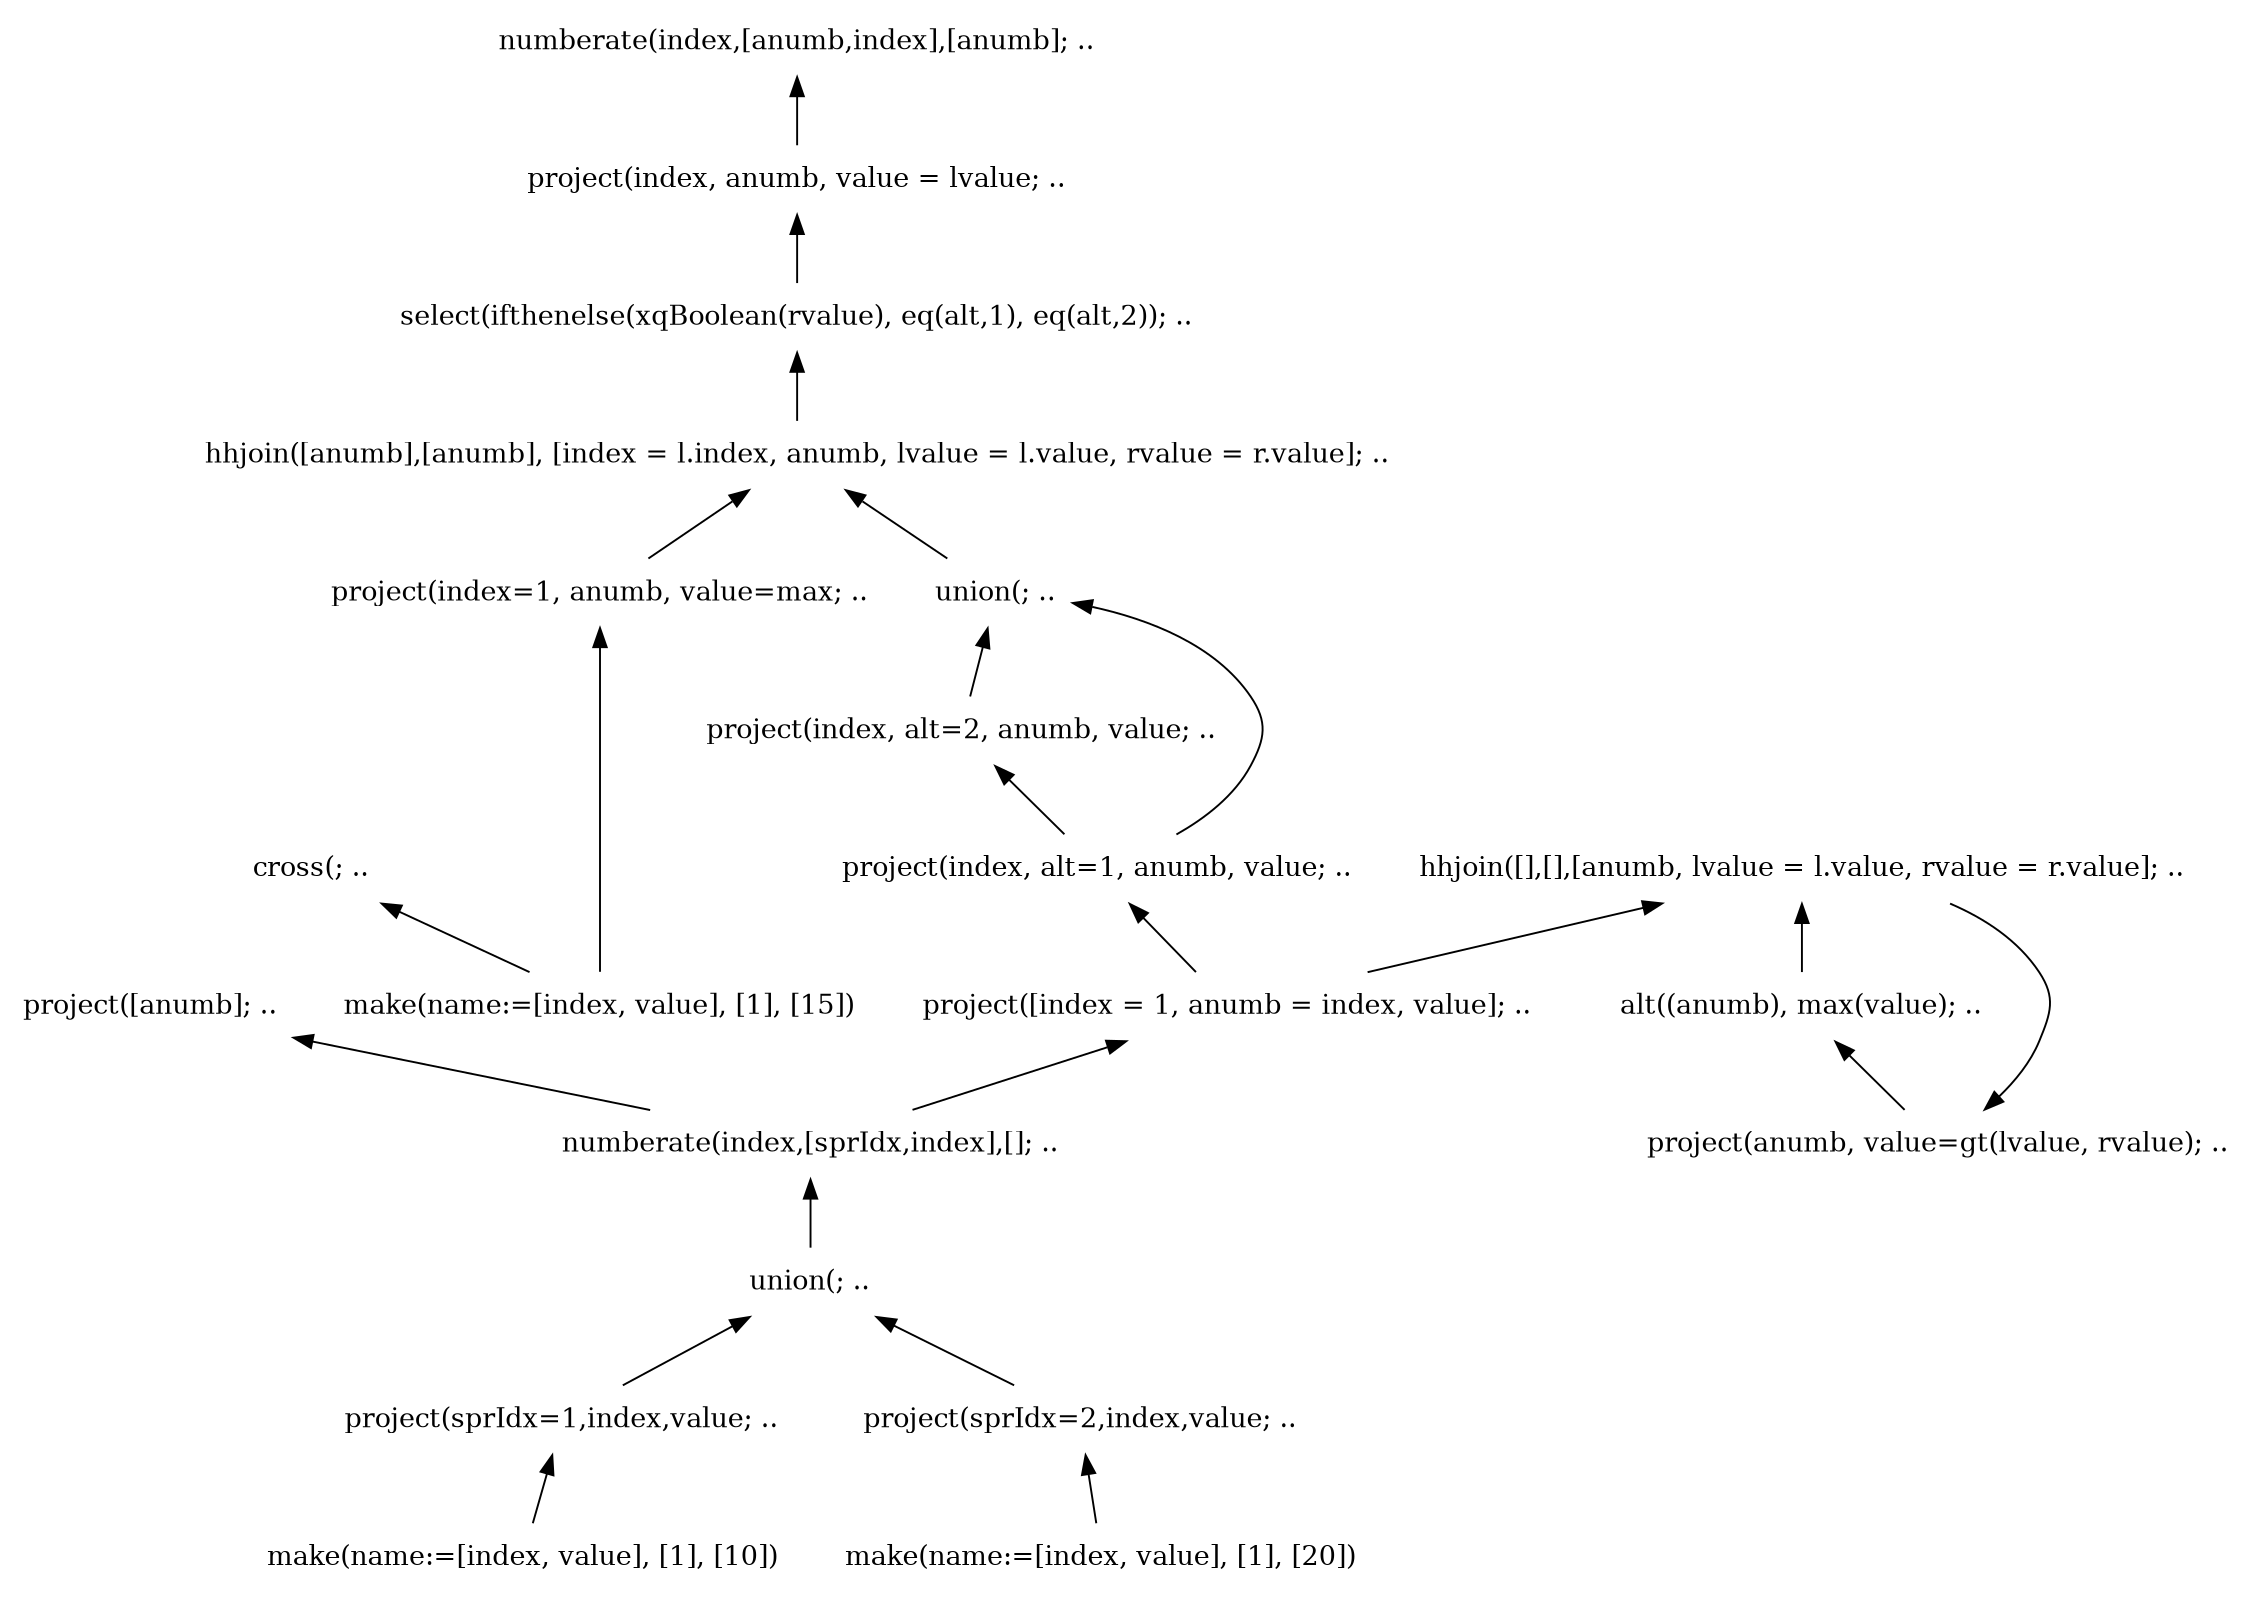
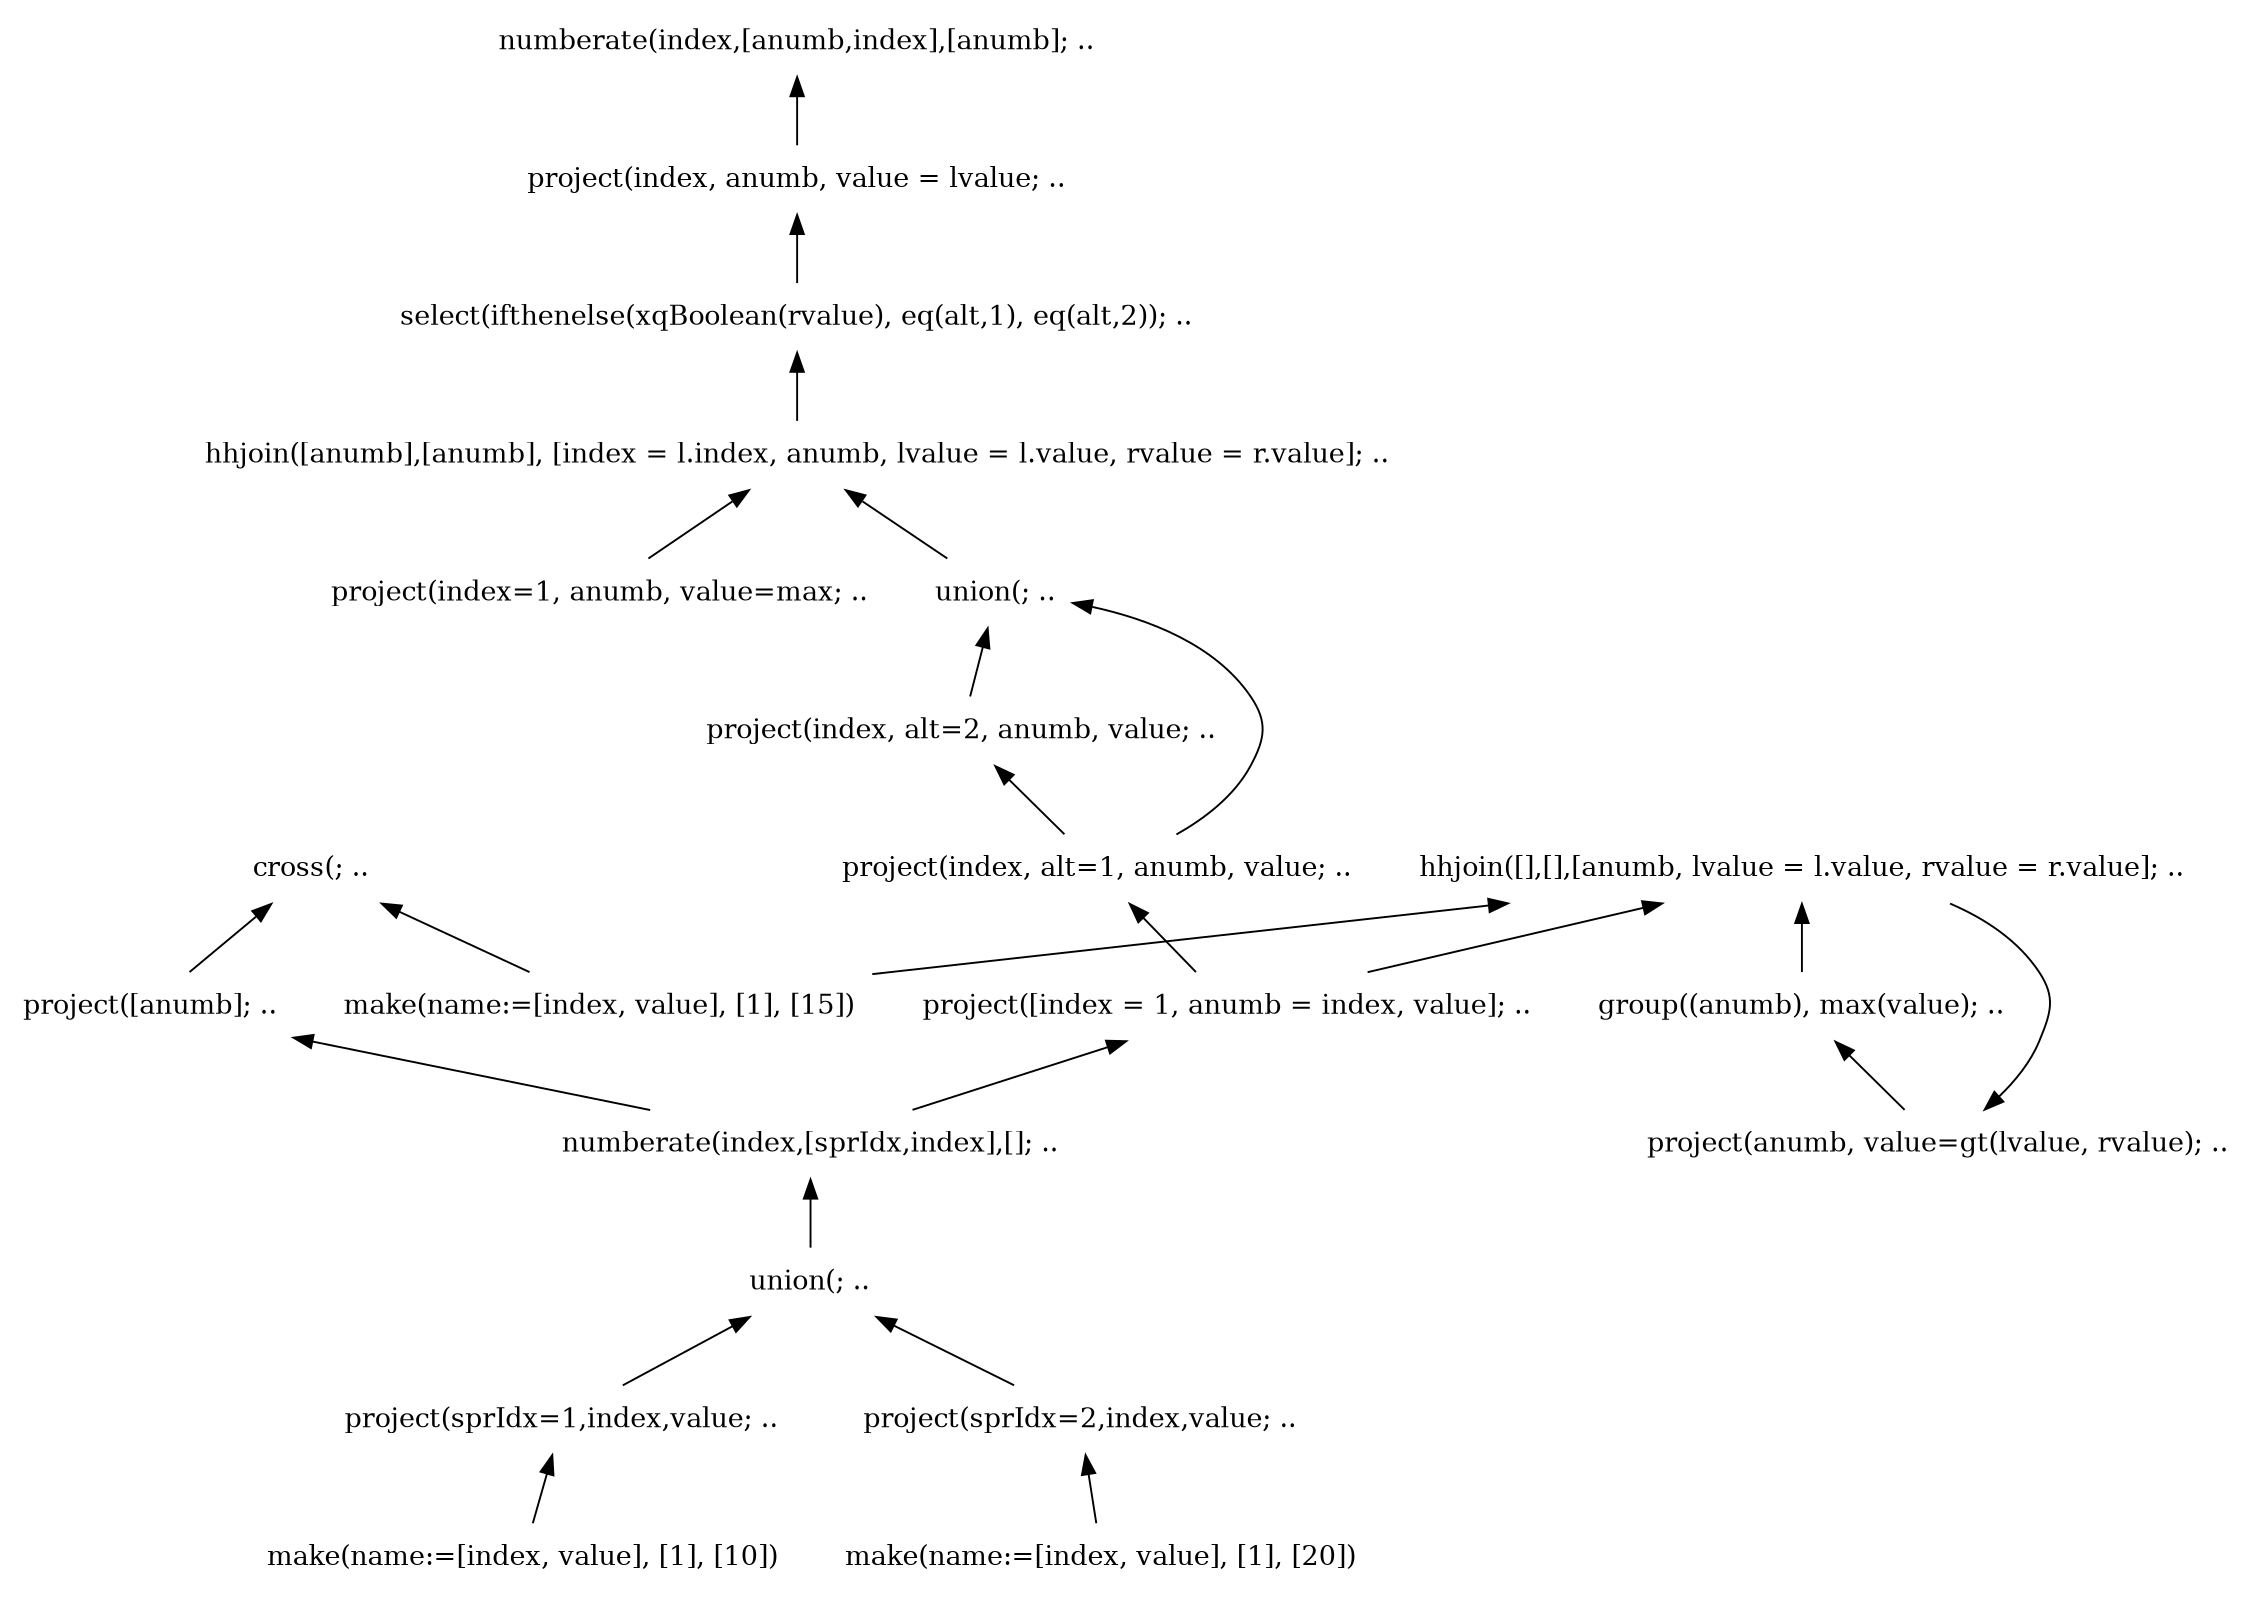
edge "project(index=1, anumb, value=max; .." -- "make(name:=[index, value], [1], [15])": now "hhjoin([],[],[anumb, lvalue = l.value, rvalue = r.value]; .." -- "make(name:=[index, value], [1], [15])"
edge "cross(; .." -- "project([anumb]; ..": added
node "alt((anumb), max(value); ..": label "alt((anumb), max(value); .." -> "group((anumb), max(value); .."
